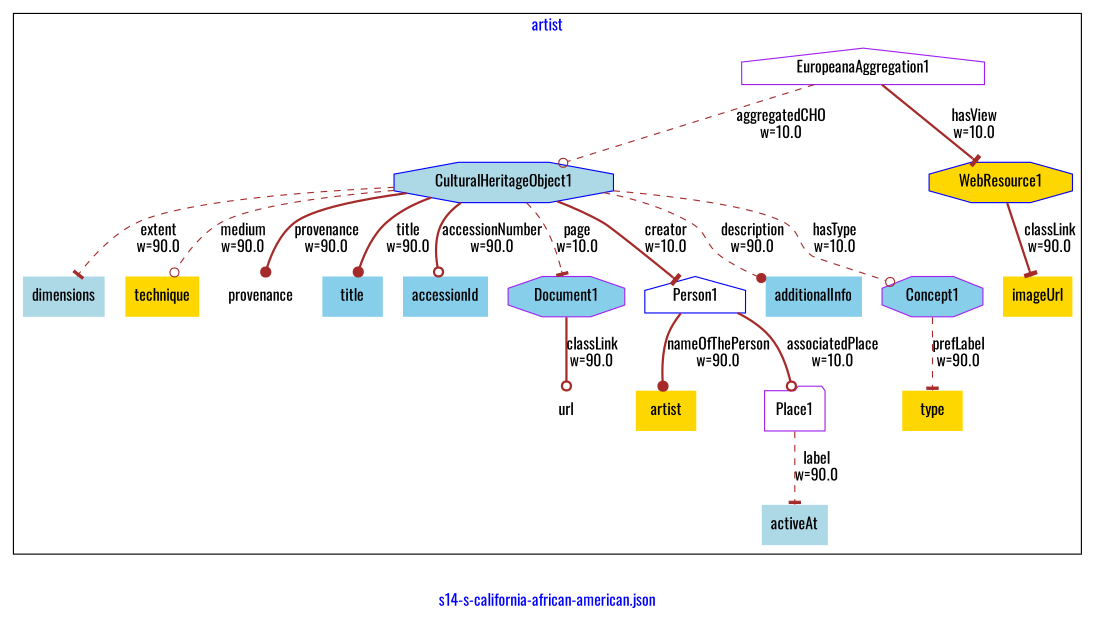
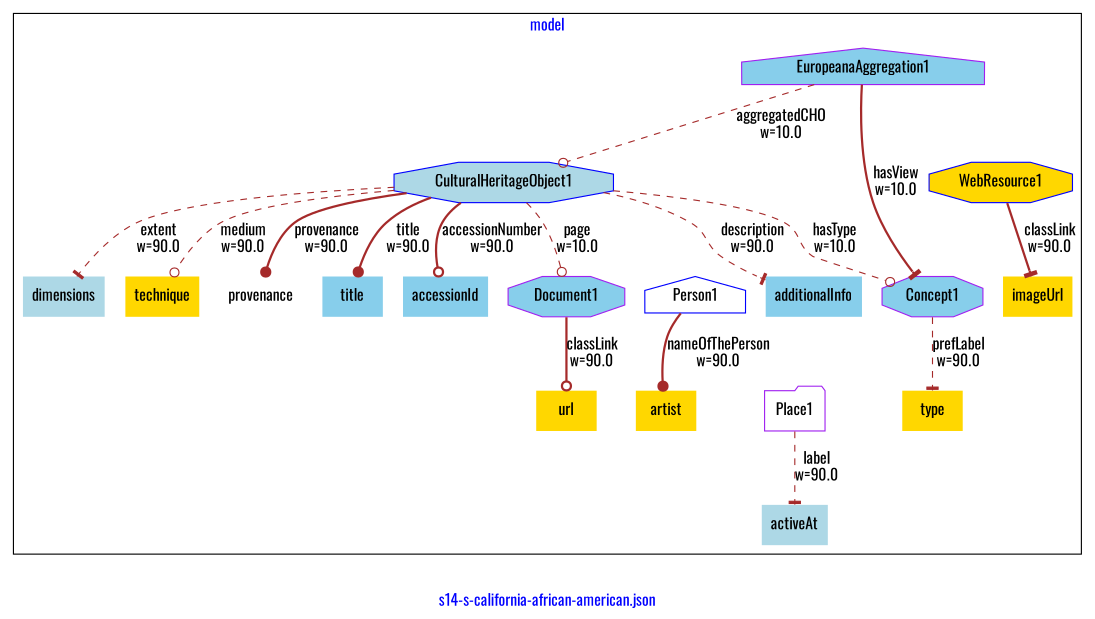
cluster "artist": label "artist" -> "model"
node "EuropeanaAggregation1": fillcolor white -> skyblue
edge "EuropeanaAggregation1" -> "WebResource1": now "EuropeanaAggregation1" -> "Concept1"
edge "CulturalHeritageObject1" -> "additionalInfo": arrowhead dot -> tee
edge "CulturalHeritageObject1" -> "Document1": arrowhead tee -> odot
edge "CulturalHeritageObject1" -> "Person1": removed, label "creator w=10.0"
edge "Person1" -> "Place1": removed, label "associatedPlace w=10.0"
node "url": fillcolor white -> gold
